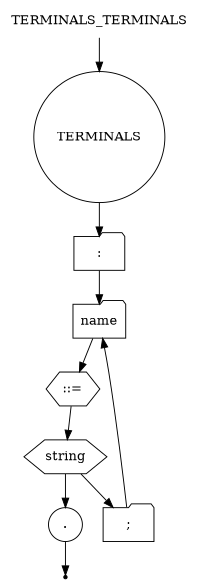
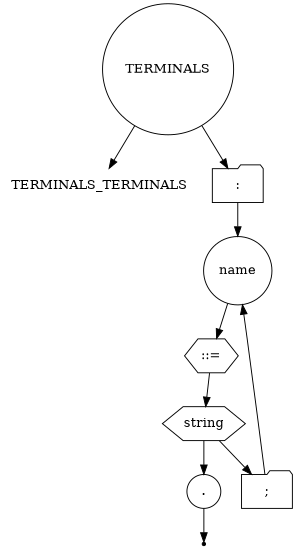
edge "TERMINALS_TERMINALS" -> "TERMINALS": reversed
node "name": shape folder -> circle
